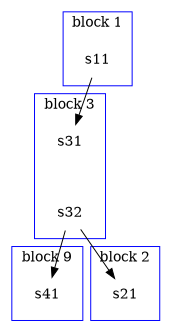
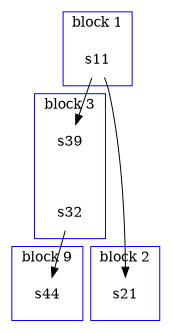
node "s31": label "s31" -> "s39"
edge "s32" -> "s21": now "s11" -> "s21"
node "s41": label "s41" -> "s44"
